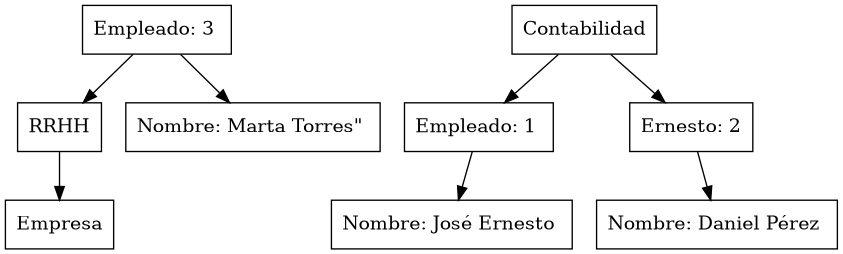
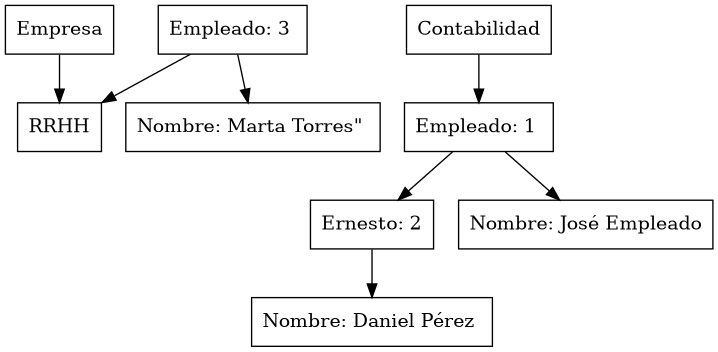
edge "Contabilidad" -> "Ernesto: 2": now "Empleado: 1" -> "Ernesto: 2"
edge "RRHH" -> "Empresa": reversed
node "Nombre: José Ernesto": label "Nombre: José Ernesto" -> "Nombre: José Empleado"
